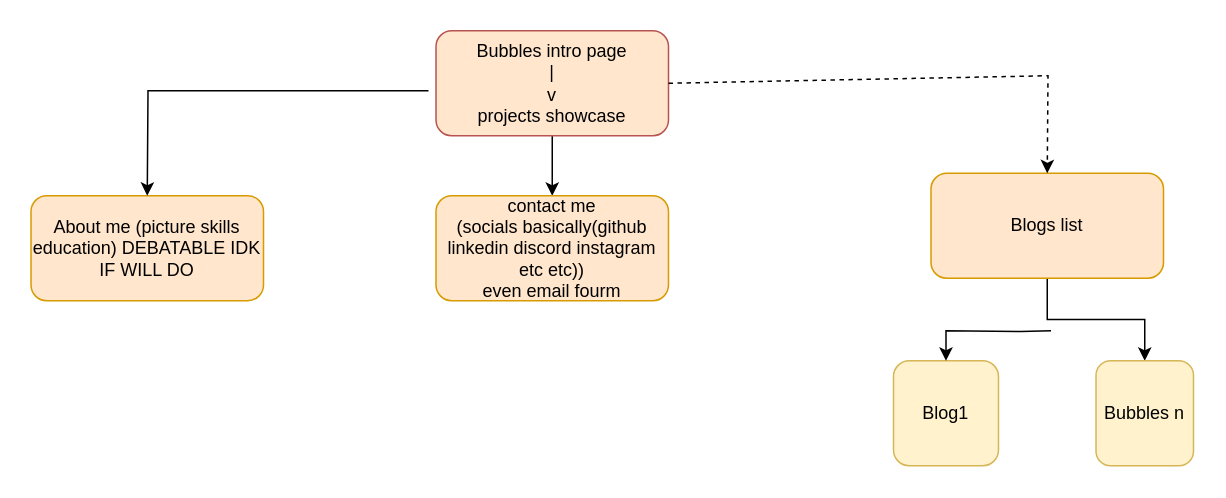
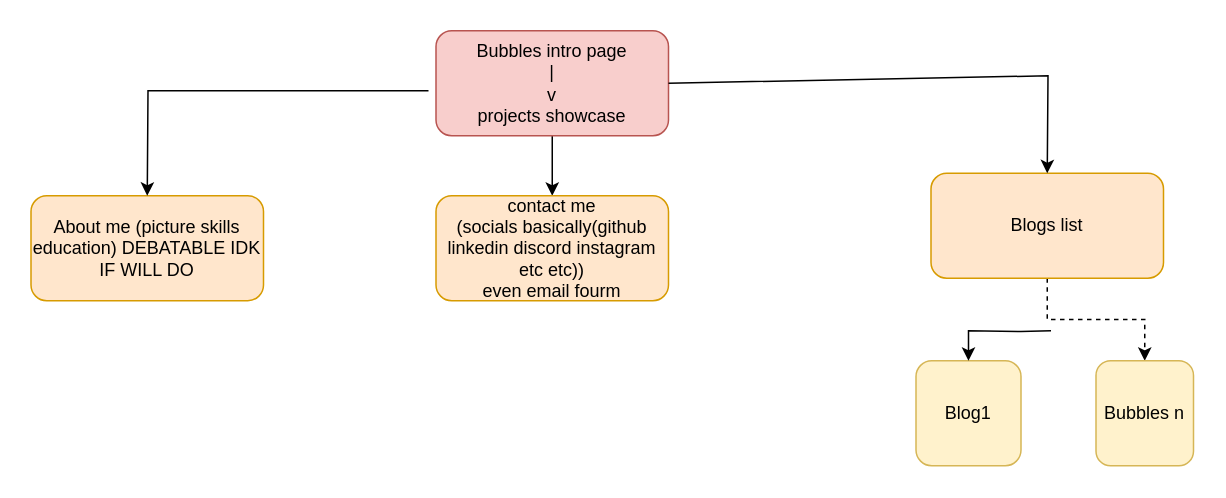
edge "Bubbles intro page | v projects showcase" -> "Blogs list": style dashed -> solid
node "Bubbles intro page | v projects showcase": fillcolor #ffe6cc -> #f8cecc
edge "Blogs list" -> "Bubbles n": style solid -> dashed
node "Blog1": moved (946, 413) -> (968, 413)
